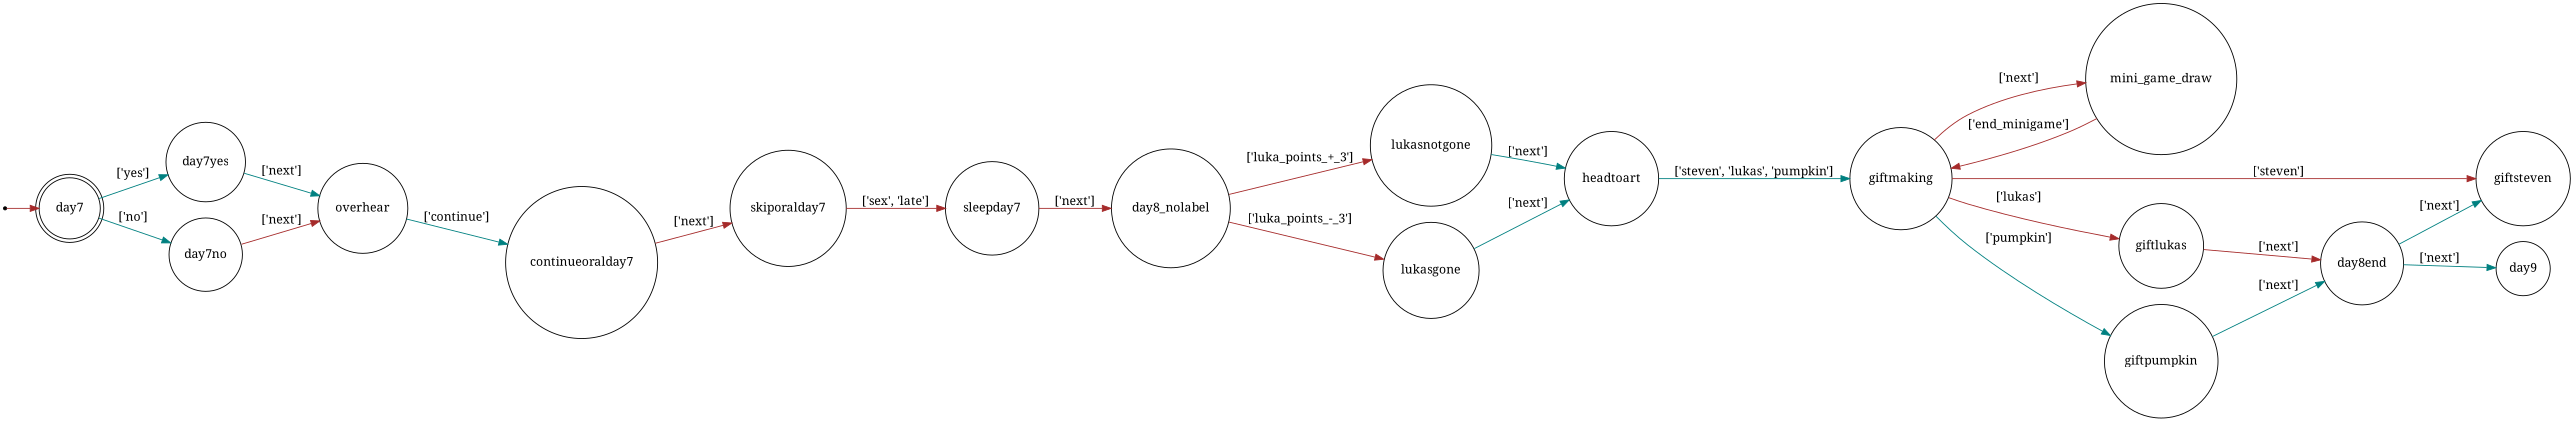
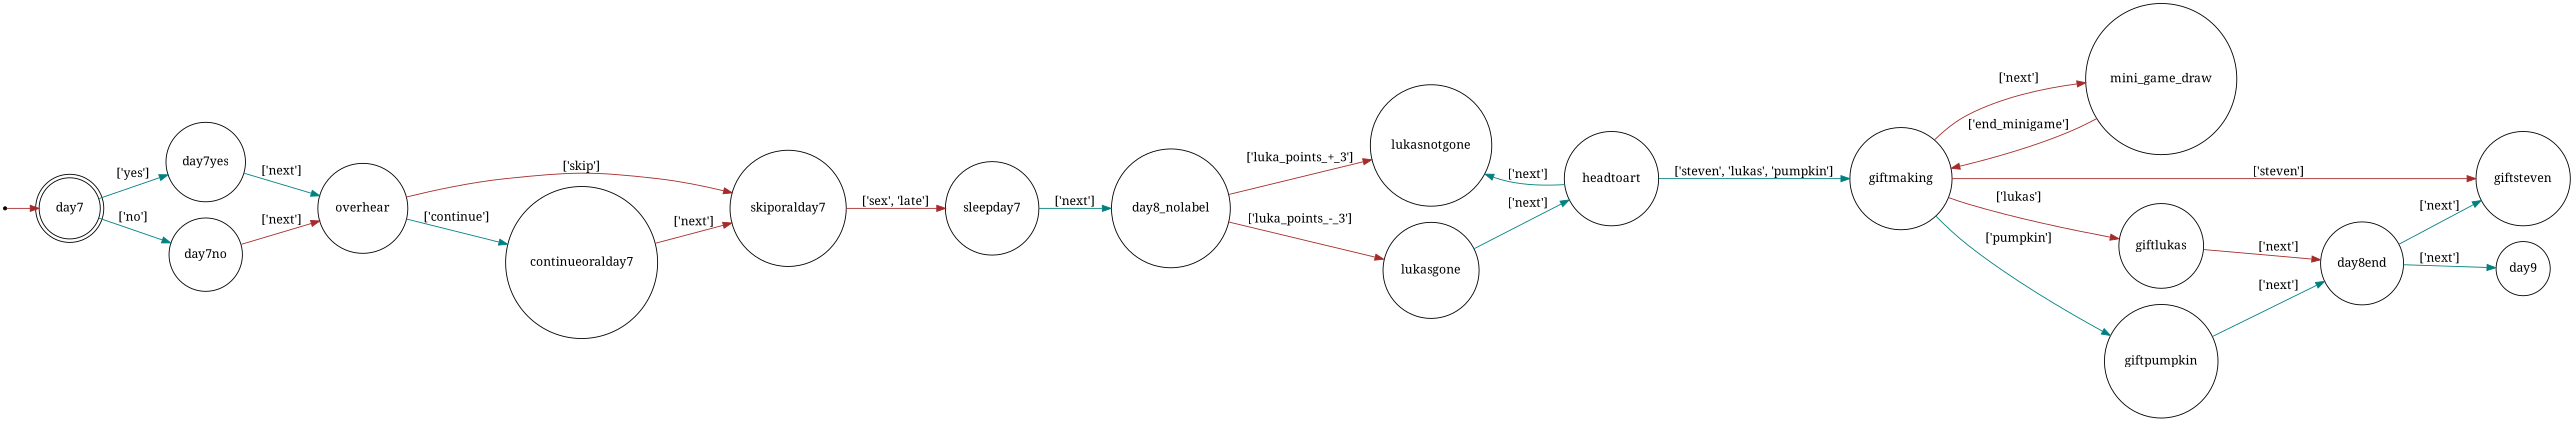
edge "lukasnotgone" -> "headtoart": reversed
edge "overhear" -> "skiporalday7": added, label "['skip']"
edge "sleepday7" -> "day8_nolabel": color brown -> teal
